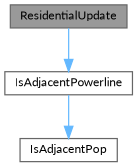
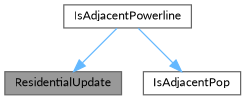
edge "ResidentialUpdate" -> "IsAdjacentPowerline": reversed
